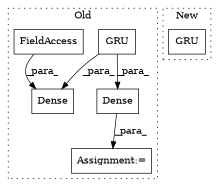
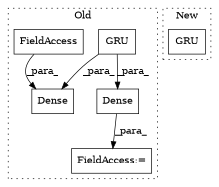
node "Assignment:=": label "Assignment:=" -> "FieldAccess:="
